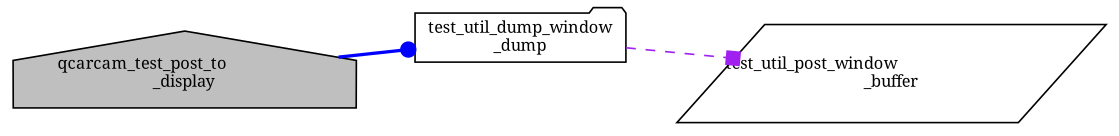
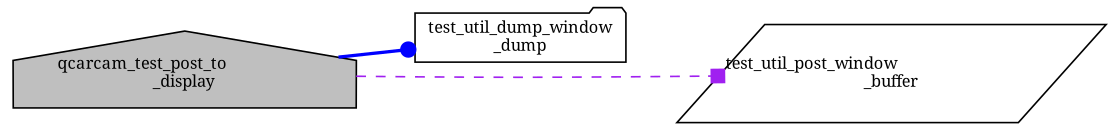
edge "test_util_dump_window _dump" -> "test_util_post_window _buffer": now "qcarcam_test_post_to _display" -> "test_util_post_window _buffer"
